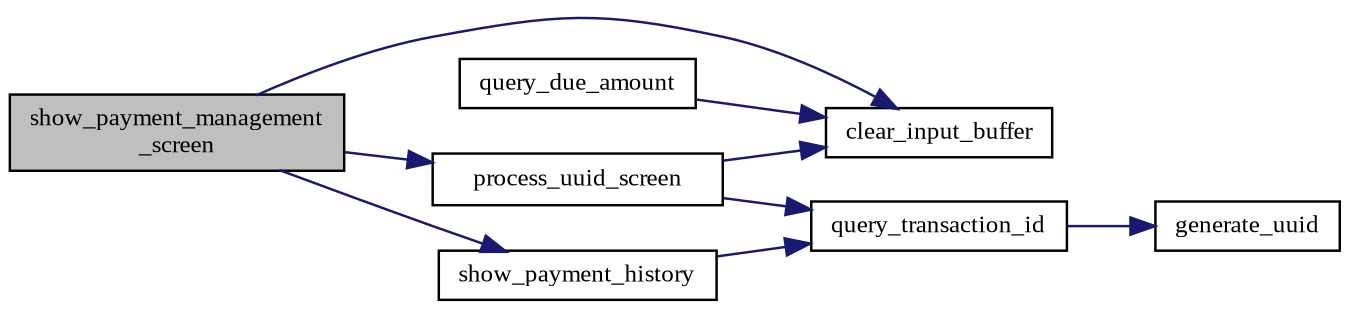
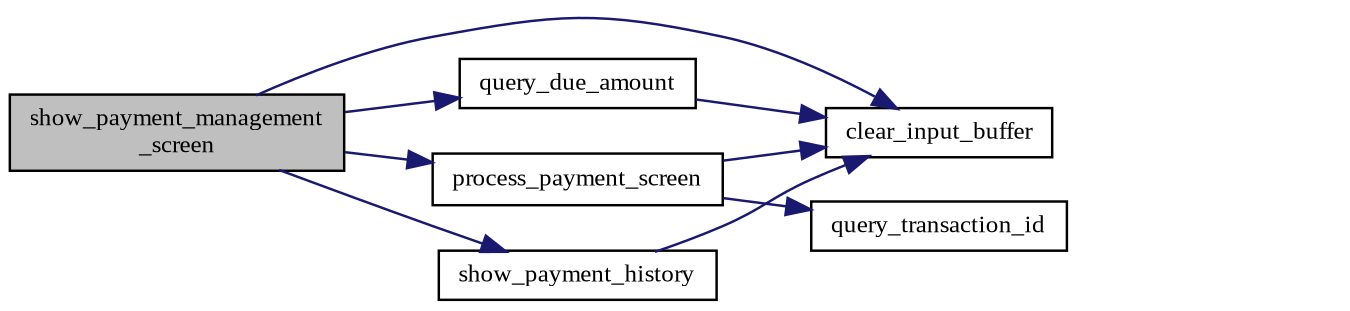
edge "show_payment_management _screen" -> "query_due_amount": added
node "process_uuid_screen": label "process_uuid_screen" -> "process_payment_screen"
node "generate_uuid": removed
edge "show_payment_history" -> "query_transaction_id": now "show_payment_history" -> "clear_input_buffer"
